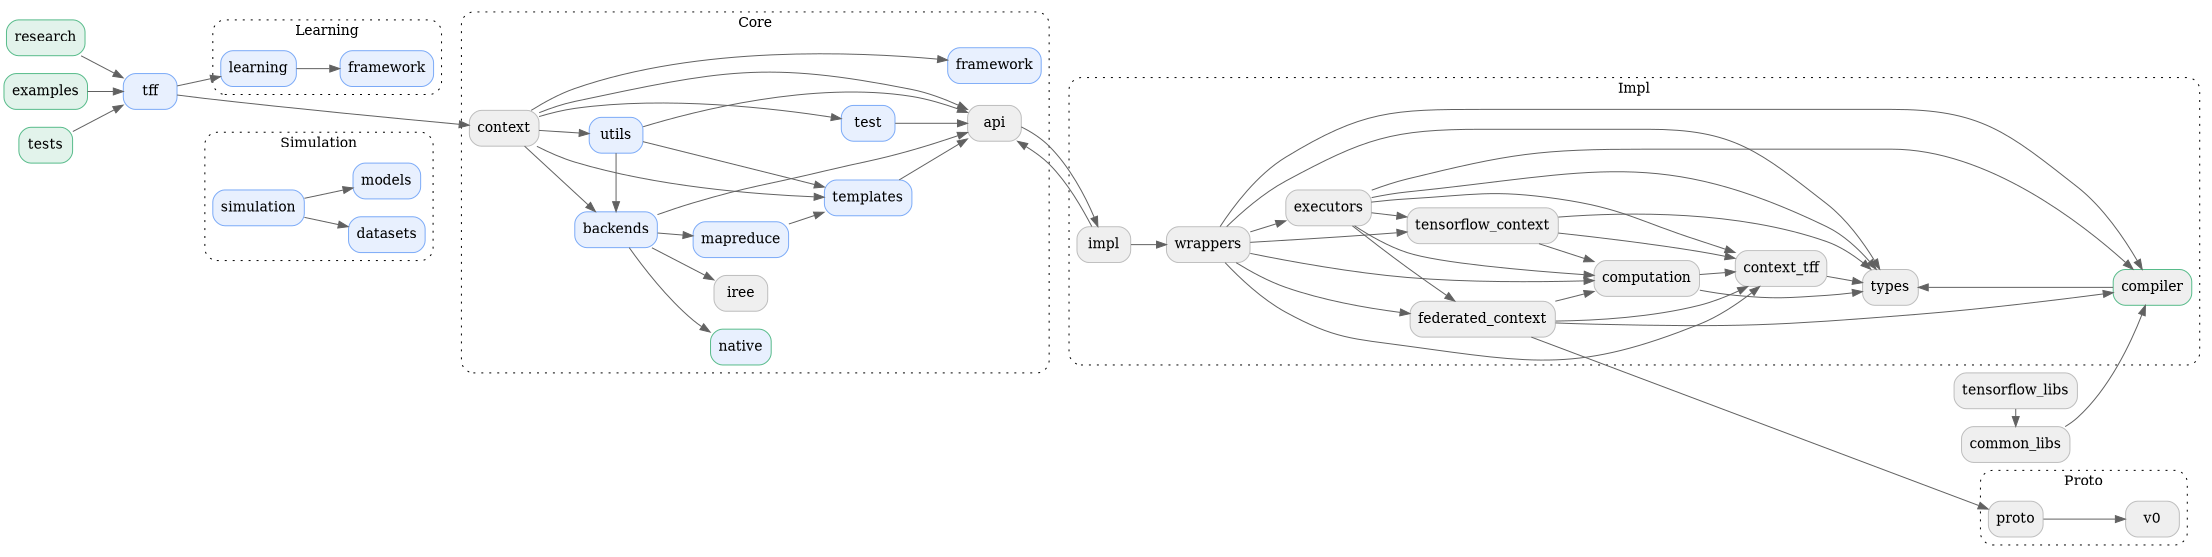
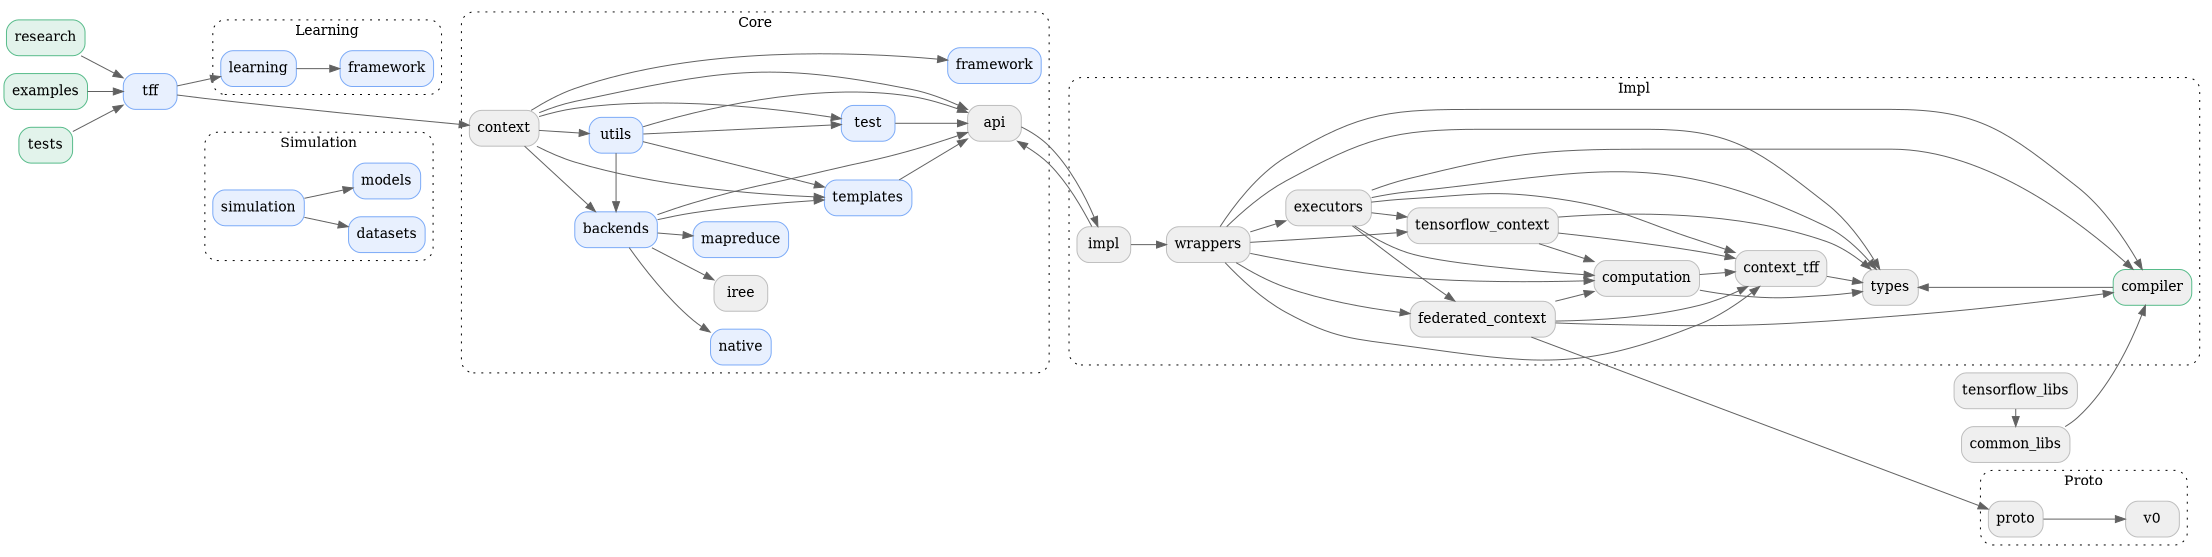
edge "utils" -> "test": added
edge "mapreduce" -> "templates": now "backends" -> "templates"
node "native": color #57bb8a -> #7baaf7
